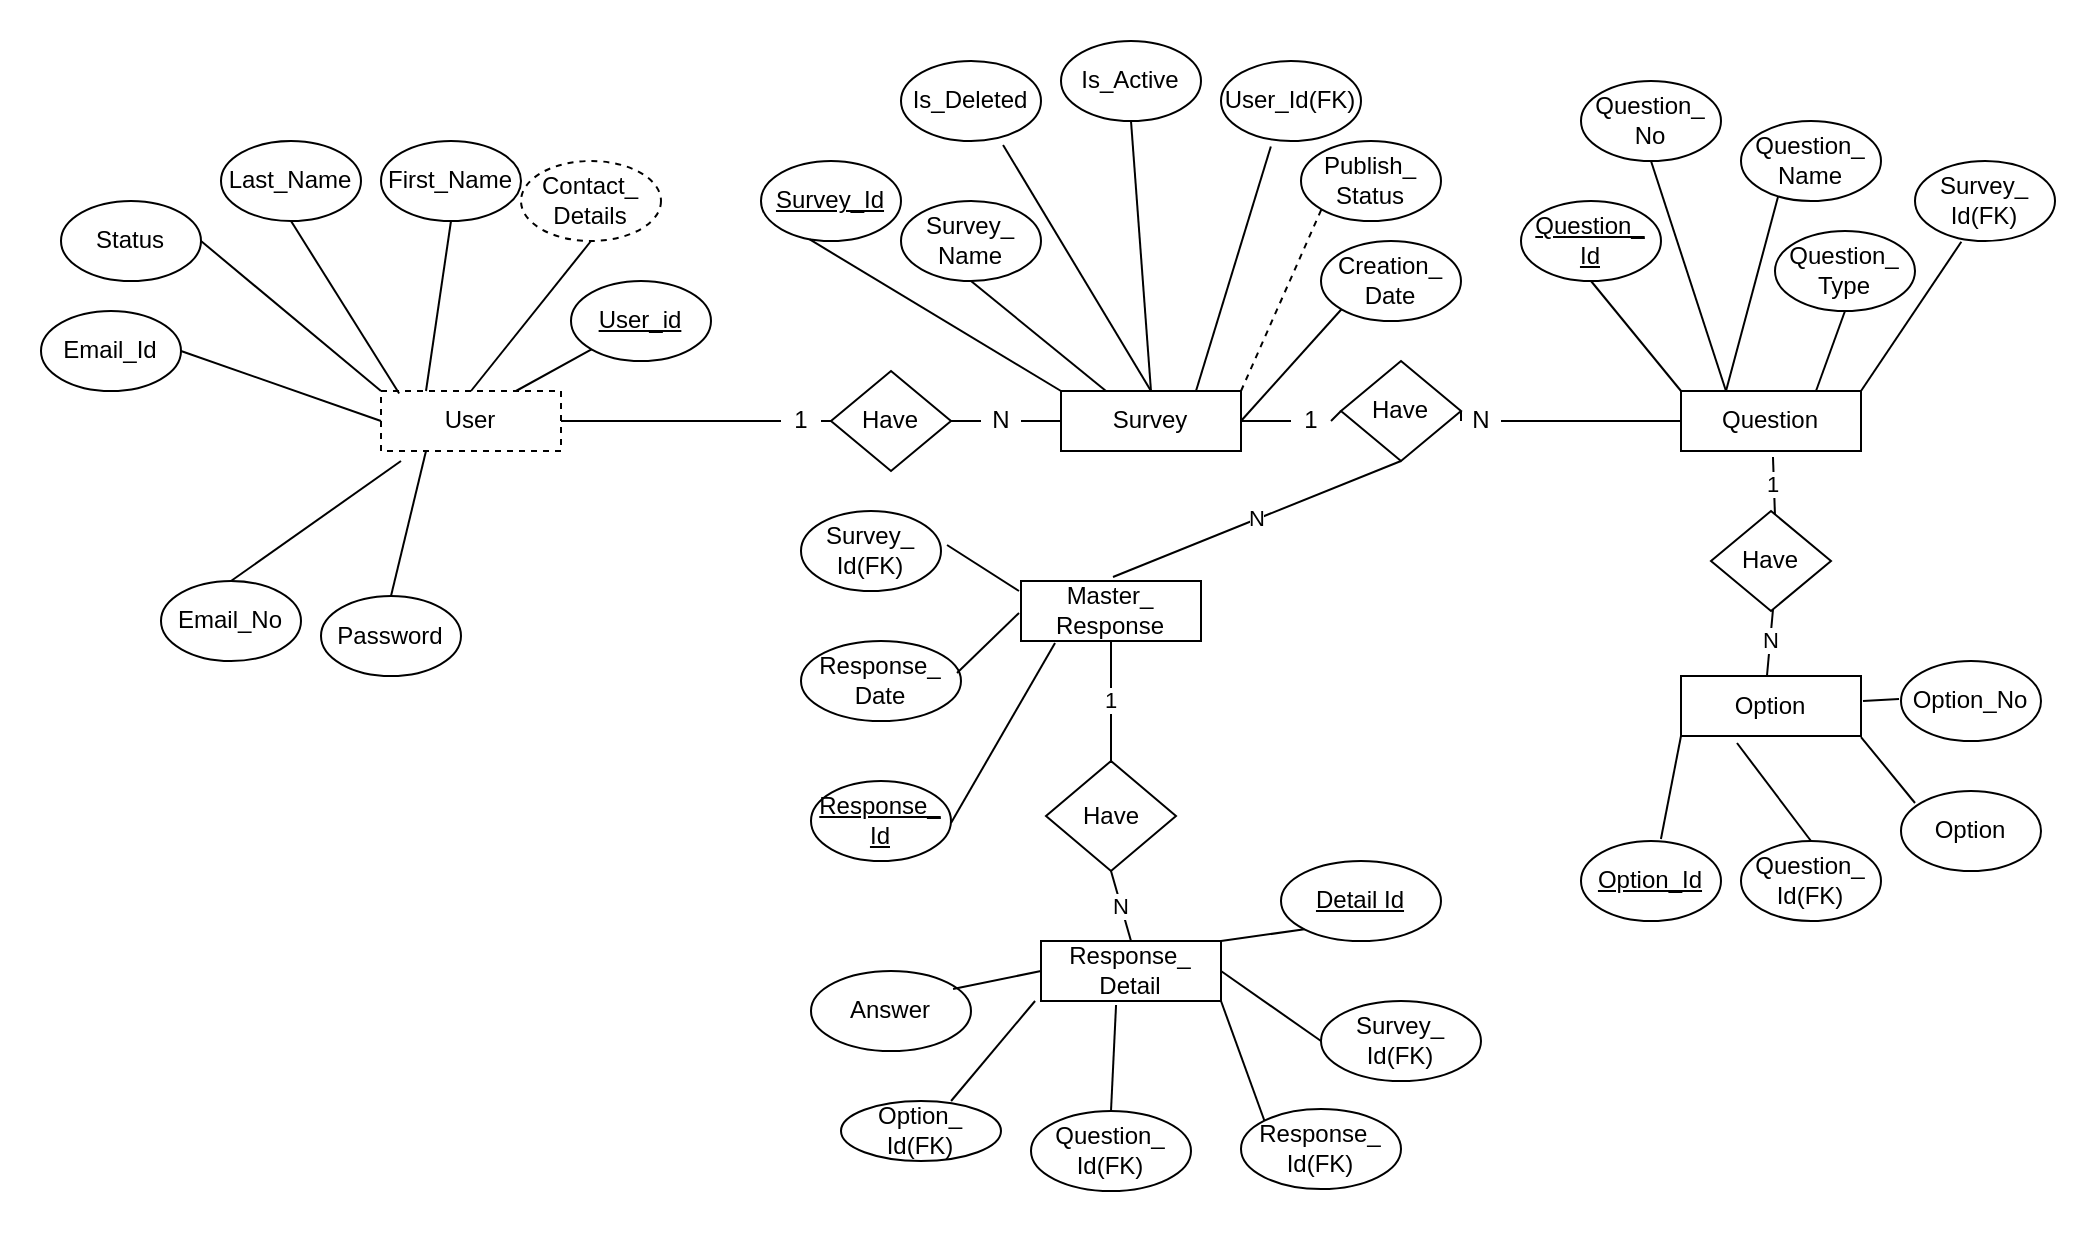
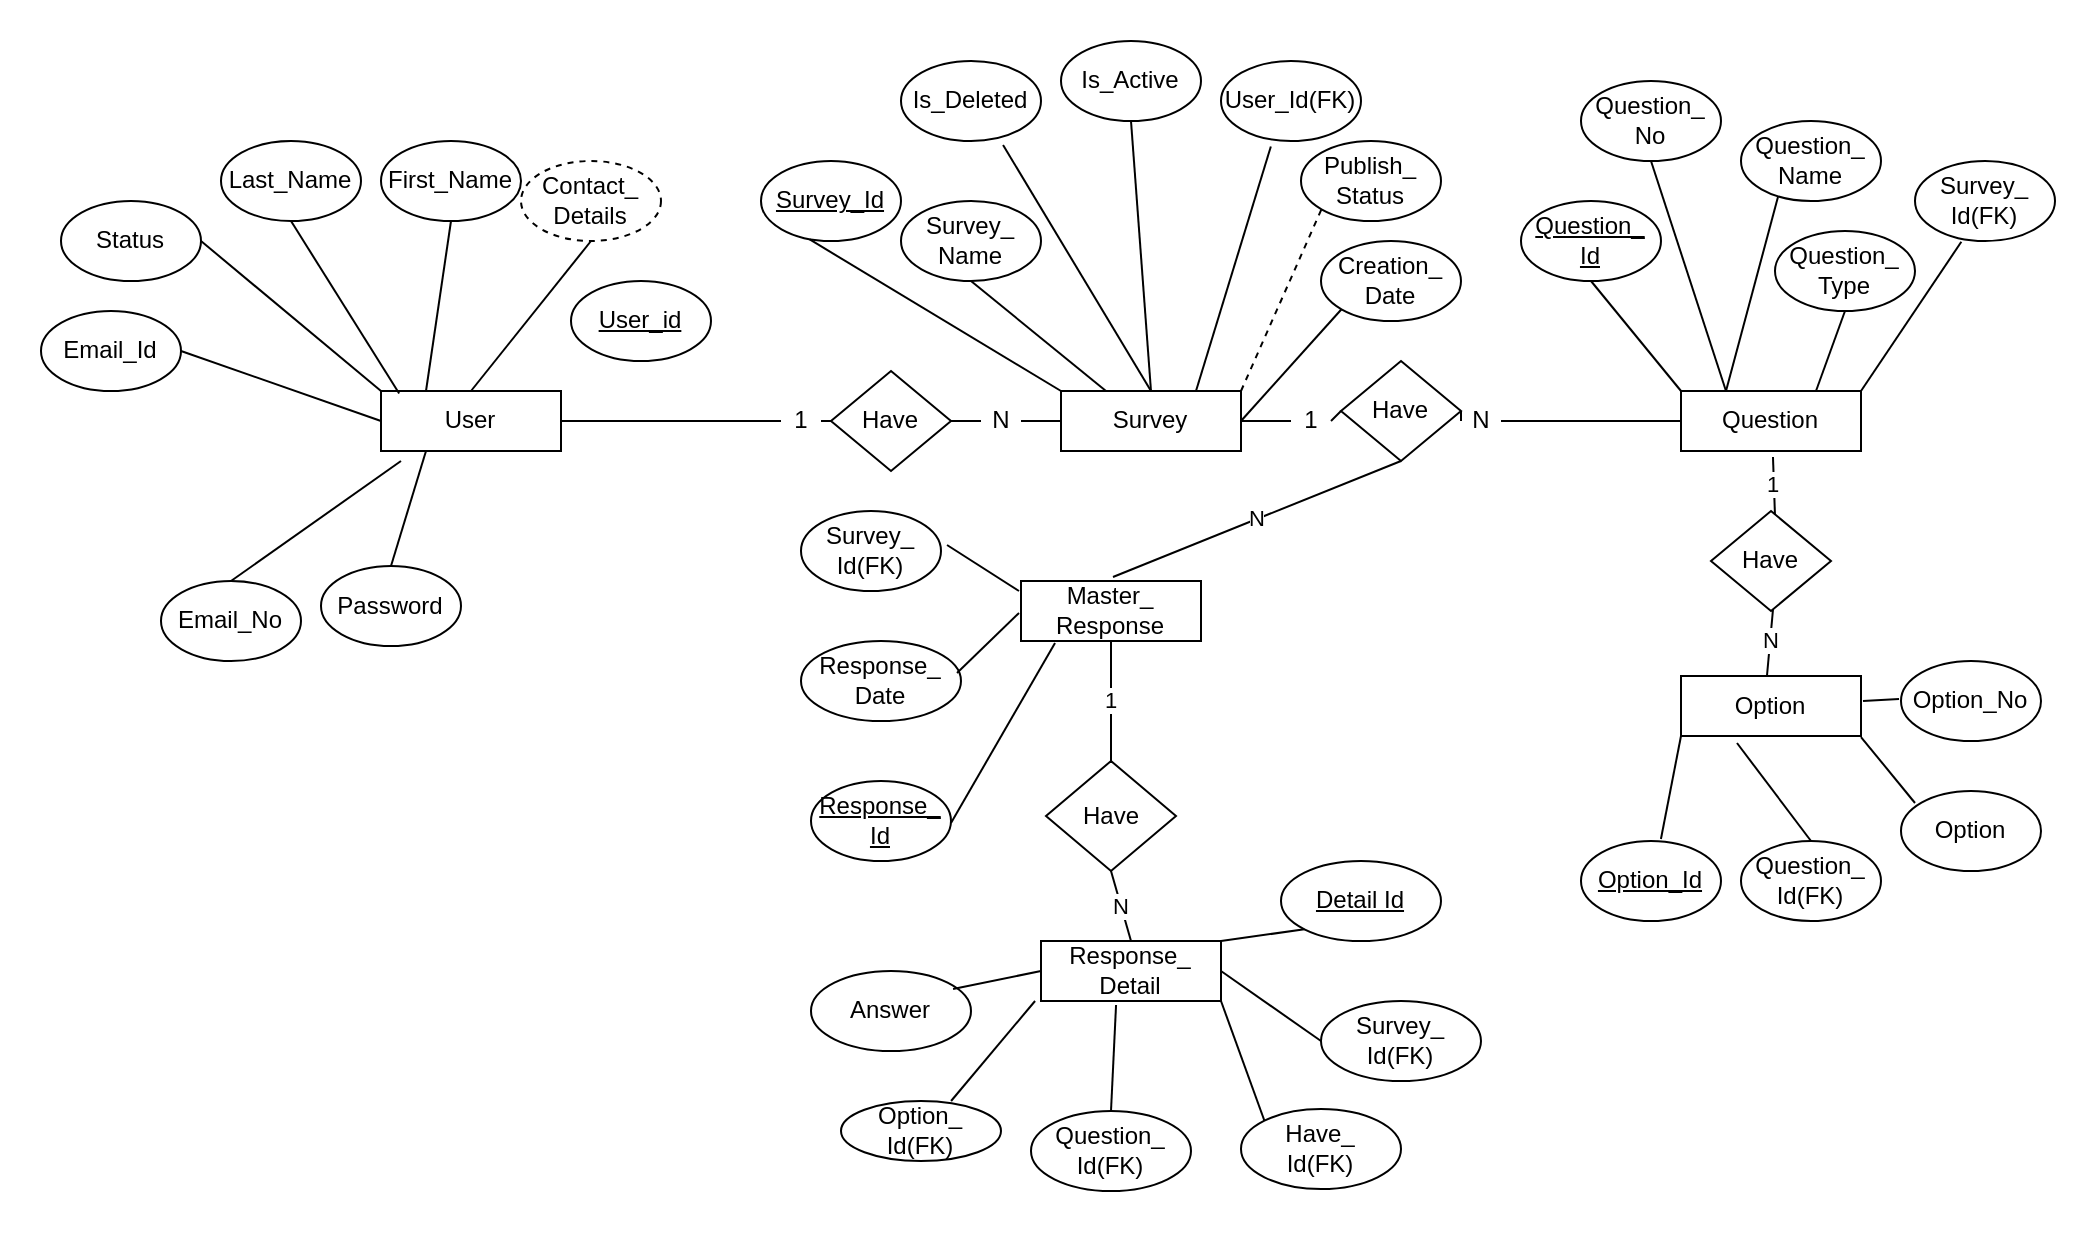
edge "User_id" -- "User": removed
node "User": style dashed -> solid
node "Password": moved (391, 636) -> (391, 606)
node "Response_ Id(FK)": label "Response_ Id(FK)" -> "Have_ Id(FK)"
